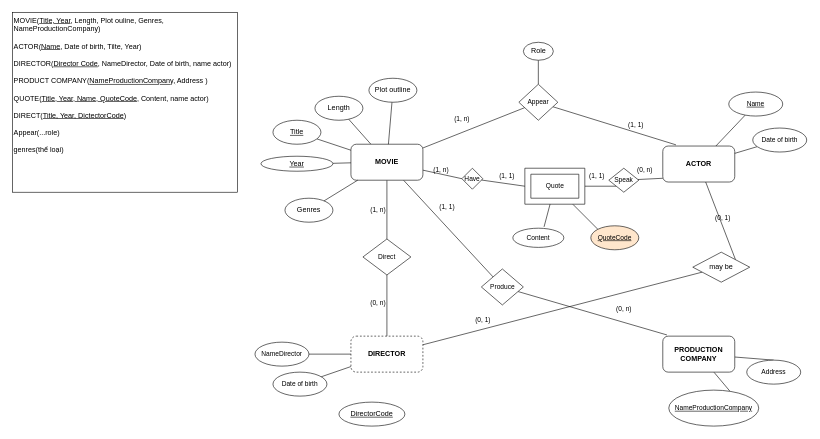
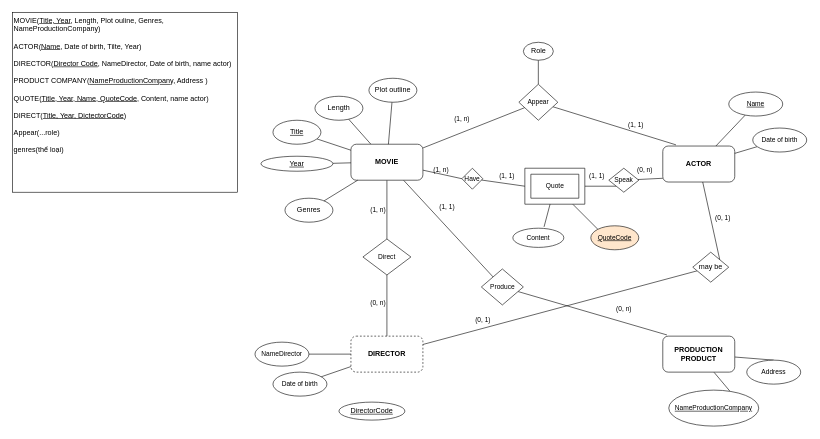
node "may be": size 57x30 -> 36x30
node "PRODUCTION COMPANY": label "PRODUCTION COMPANY" -> "PRODUCTION PRODUCT"
node "DirectorCode": size 66x24 -> 66x18
